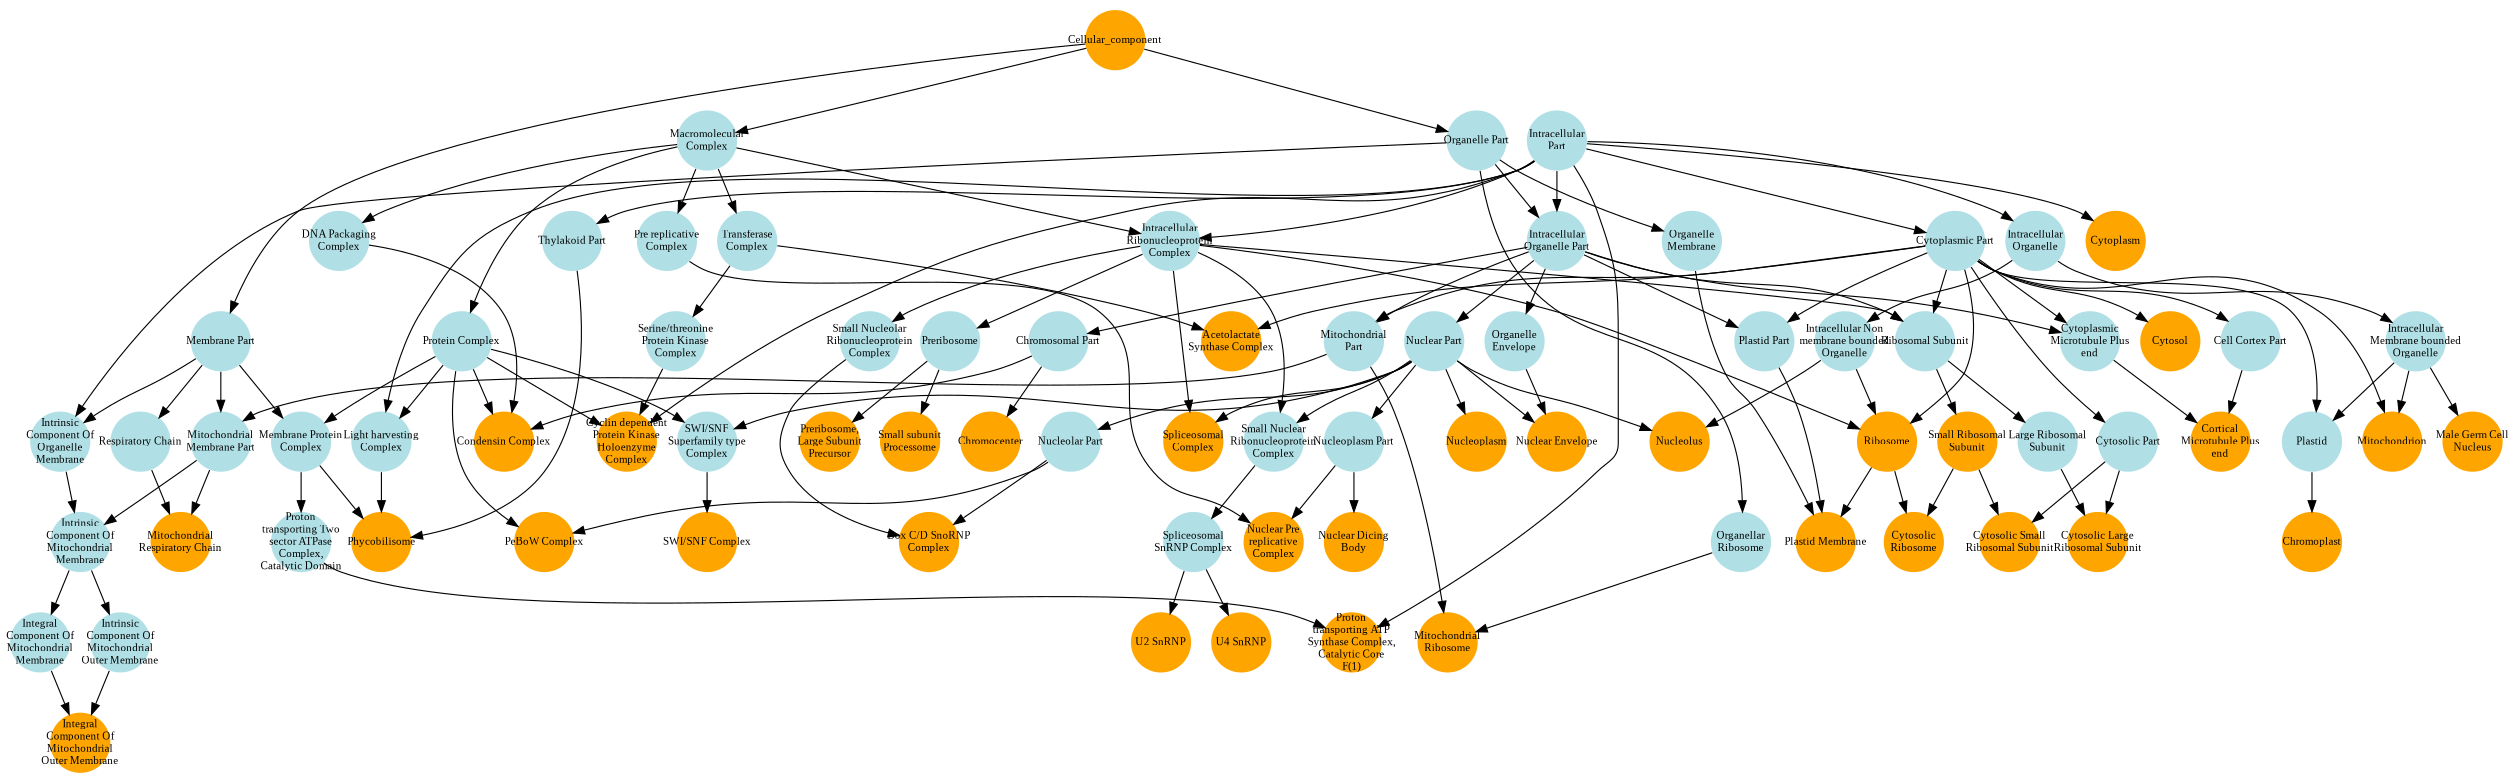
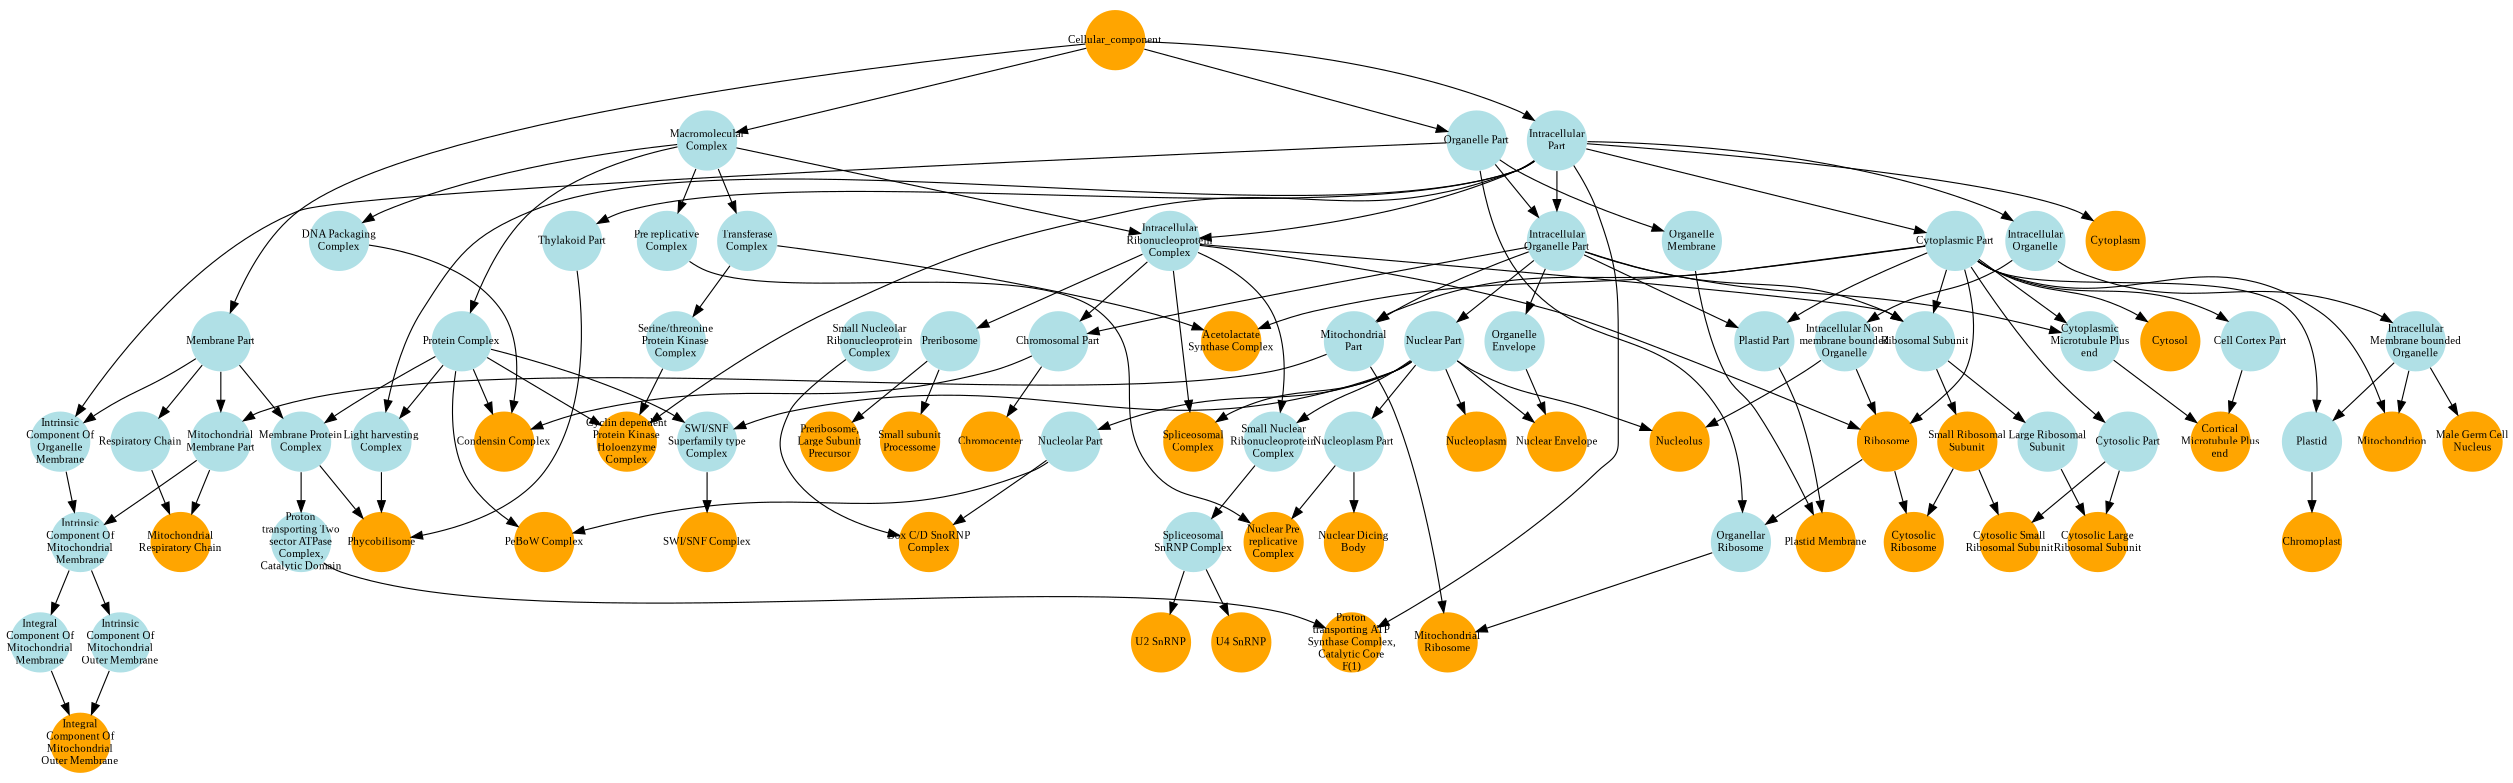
edge "Cellular_component" -> "Intracellular Part": added
edge "Intracellular Ribonucleoprotein Complex" -> "Small Nucleolar Ribonucleoprotein Complex": now "Intracellular Ribonucleoprotein Complex" -> "Chromosomal Part"
edge "Ribosome" -> "Plastid Membrane": now "Ribosome" -> "Organellar Ribosome"
